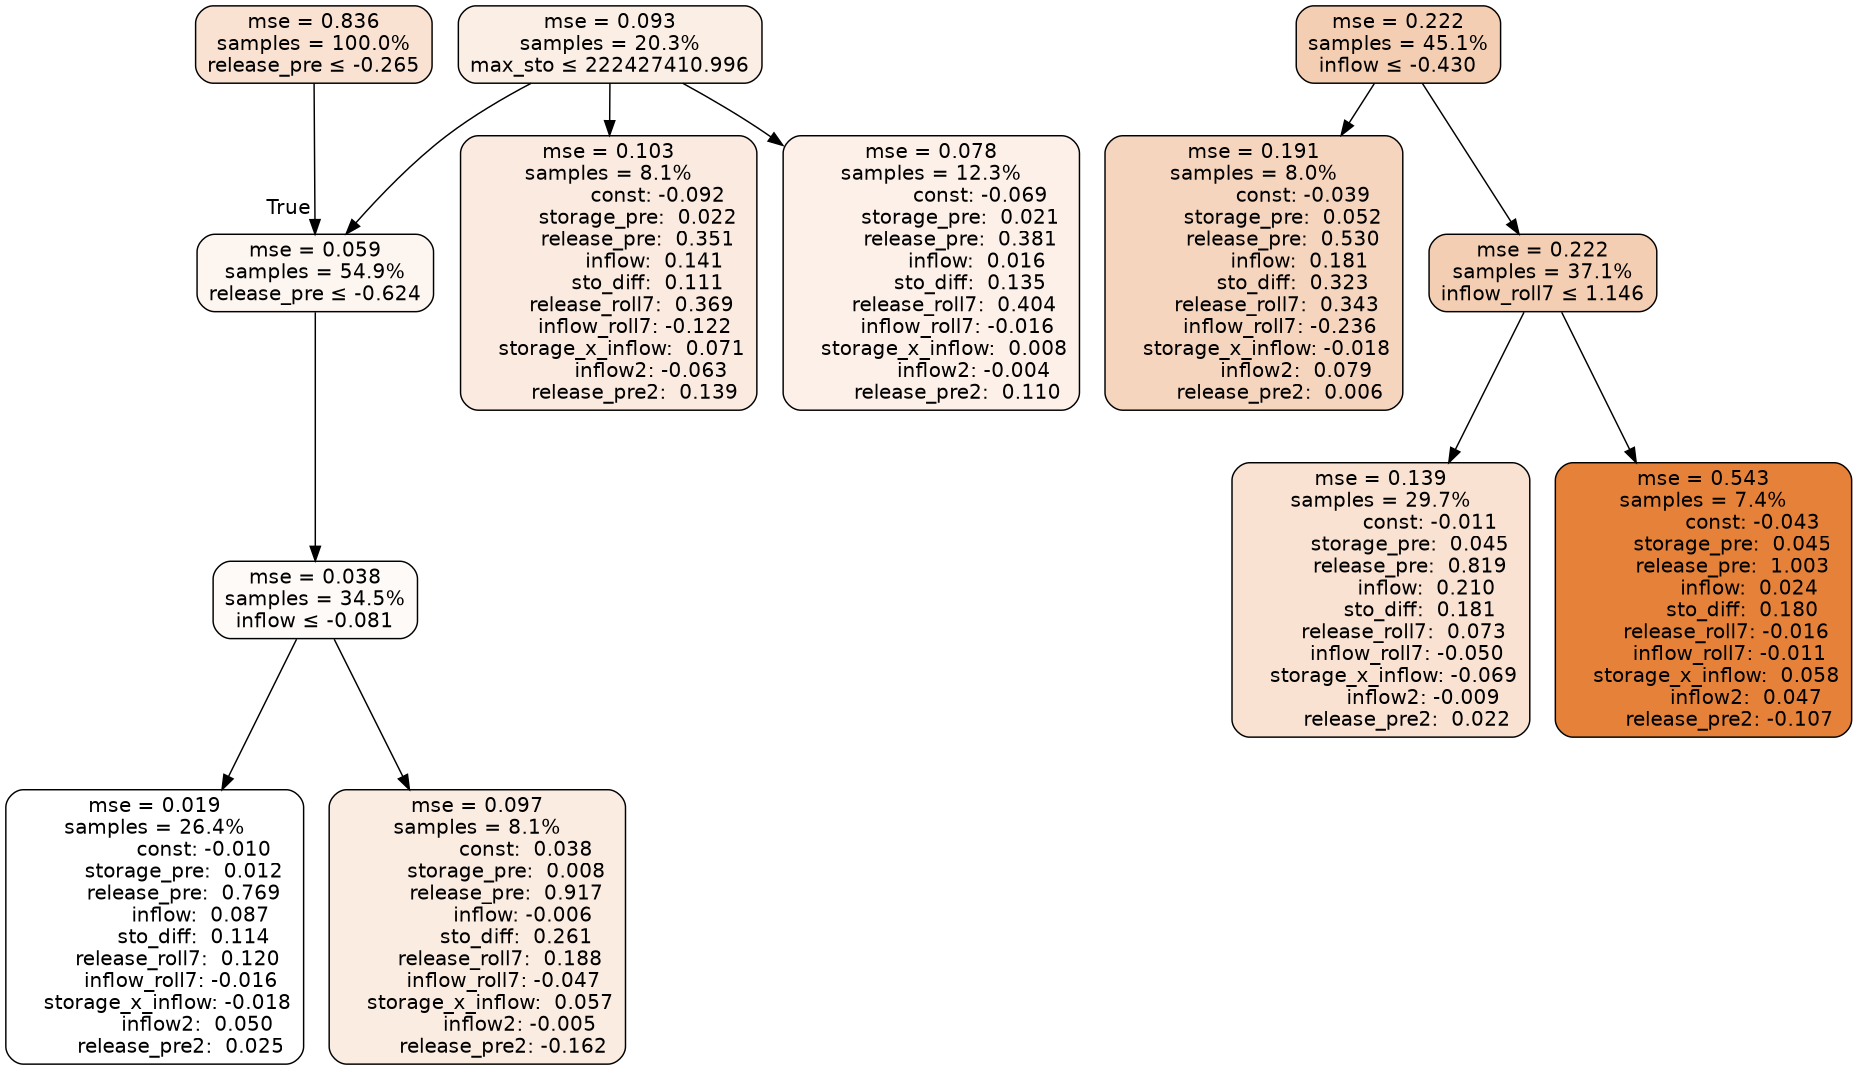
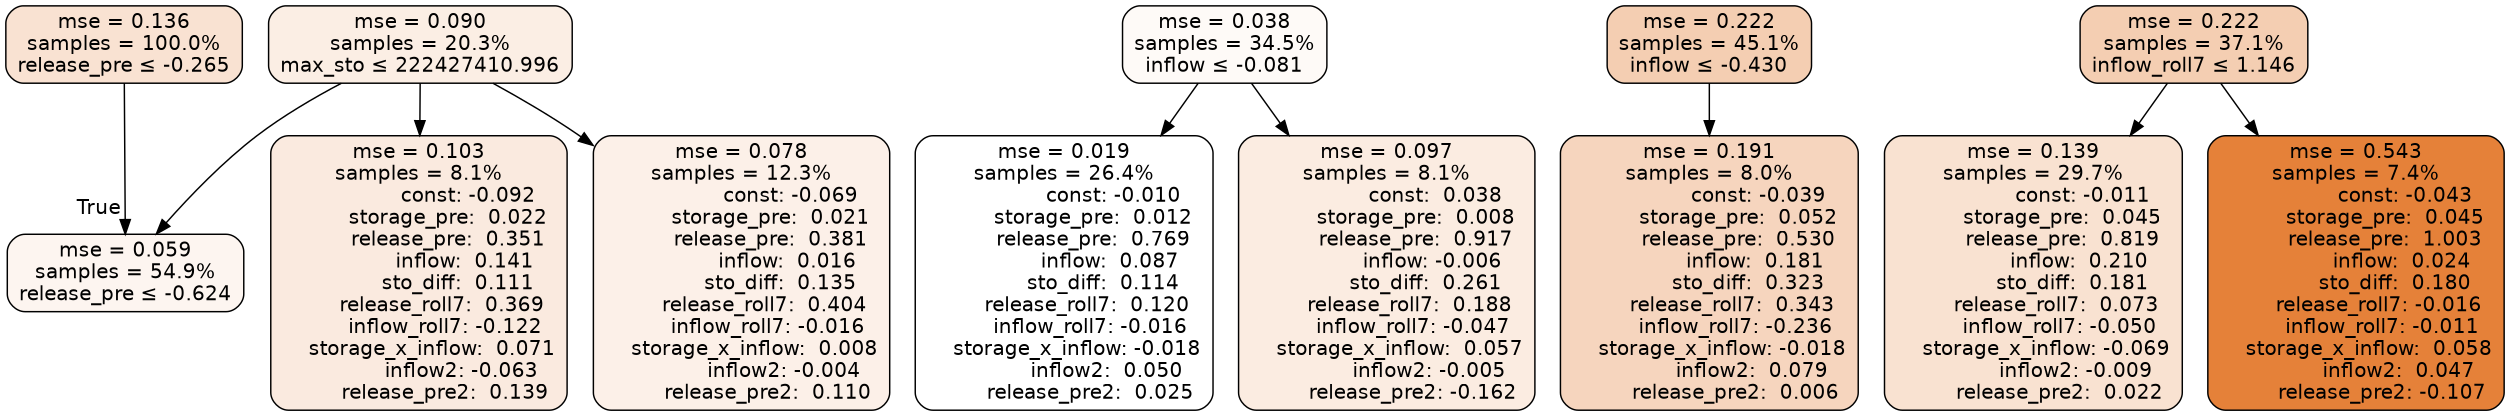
node "mse = 0.836 samples = 100.0% release_pre ≤ -0.265": label "mse = 0.836 samples = 100.0% release_pre ≤ -0.265" -> "mse = 0.136 samples = 100.0% release_pre ≤ -0.265"
node "mse = 0.093 samples = 20.3% max_sto ≤ 222427410.996": label "mse = 0.093 samples = 20.3% max_sto ≤ 222427410.996" -> "mse = 0.090 samples = 20.3% max_sto ≤ 222427410.996"
edge "mse = 0.222 samples = 45.1% inflow ≤ -0.430" -> "mse = 0.222 samples = 37.1% inflow_roll7 ≤ 1.146": removed
edge "mse = 0.059 samples = 54.9% release_pre ≤ -0.624" -> "mse = 0.038 samples = 34.5% inflow ≤ -0.081": removed
